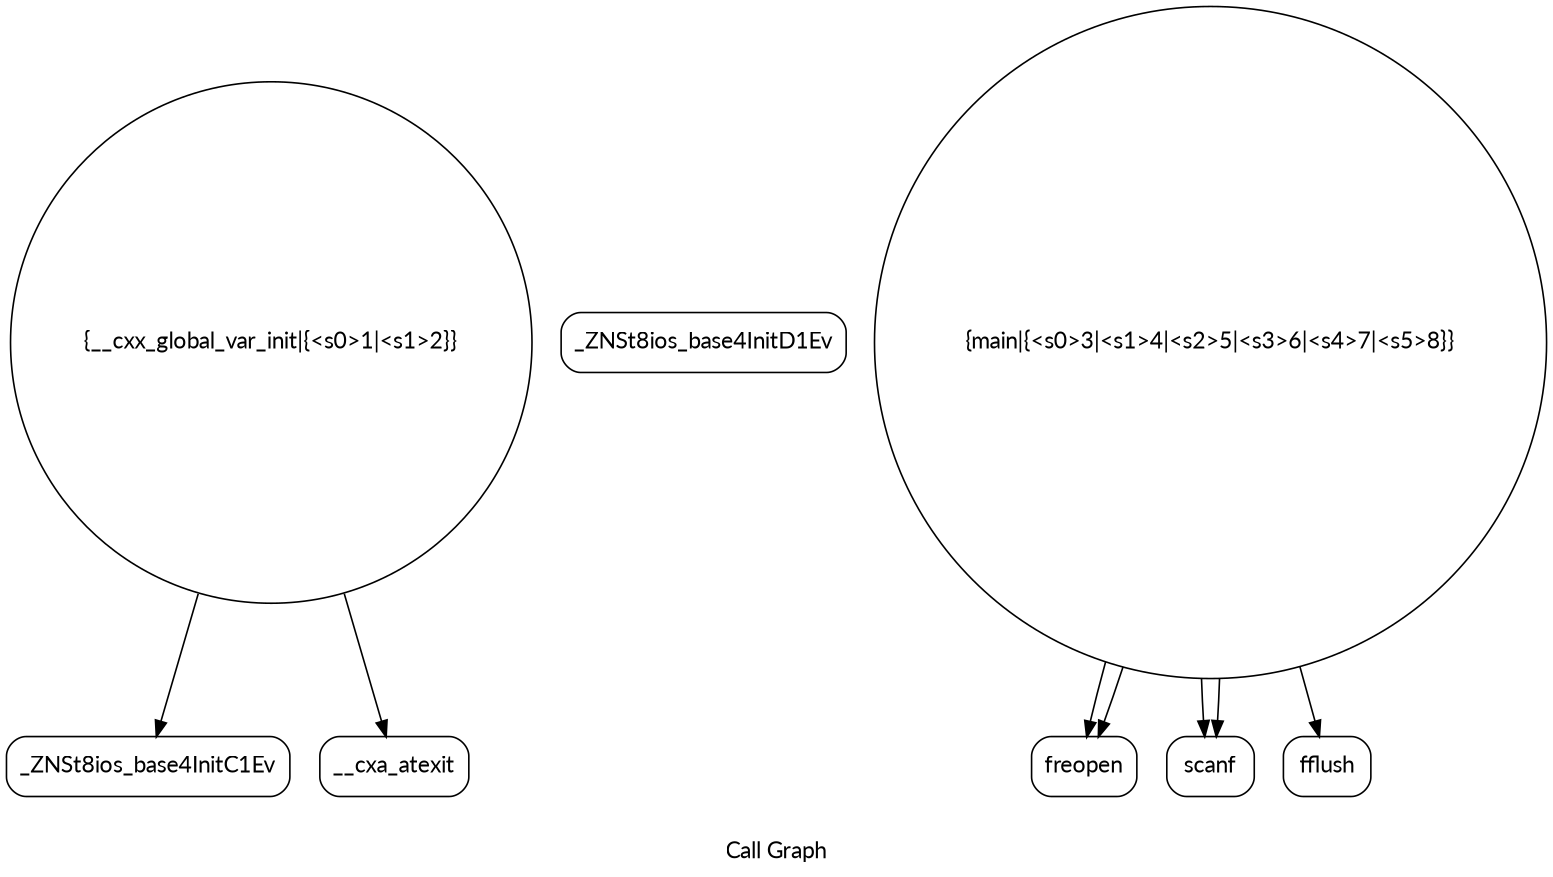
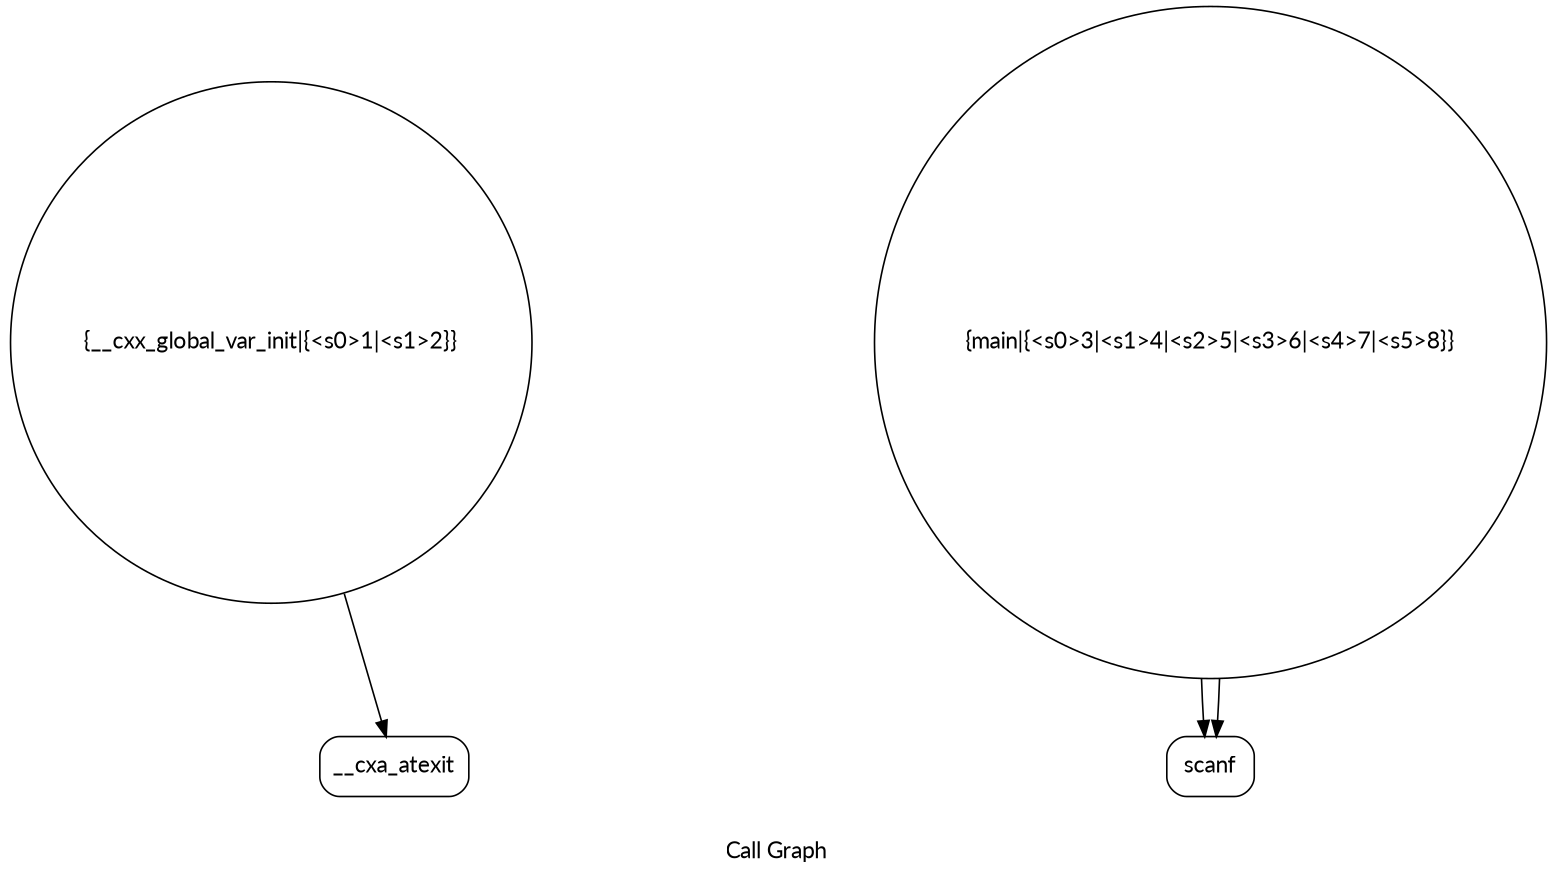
node "_ZNSt8ios_base4InitD1Ev": removed
node "_ZNSt8ios_base4InitC1Ev": removed
node "freopen": removed
node "fflush": removed
